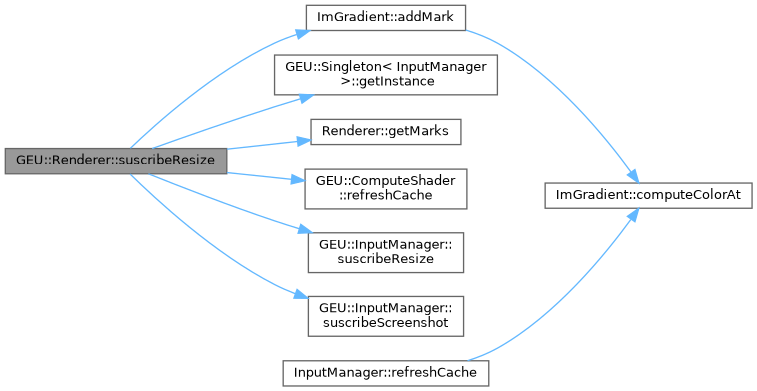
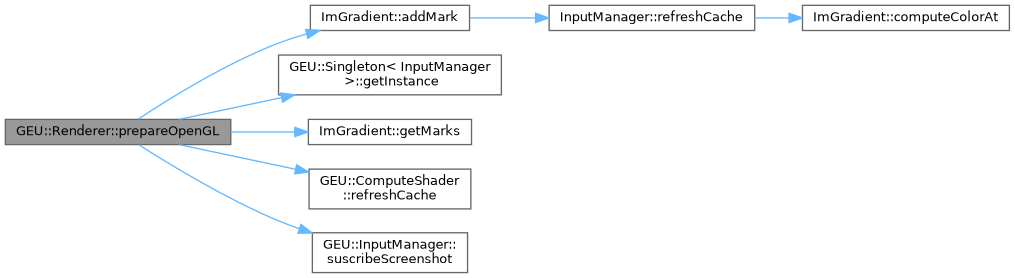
edge "ImGradient::addMark" -> "ImGradient::computeColorAt": now "ImGradient::addMark" -> "InputManager::refreshCache"
node "Renderer::getMarks": label "Renderer::getMarks" -> "ImGradient::getMarks"
node "GEU::Renderer::suscribeResize": label "GEU::Renderer::suscribeResize" -> "GEU::Renderer::prepareOpenGL"
node "GEU::InputManager:: suscribeResize": removed
